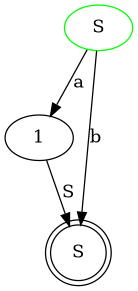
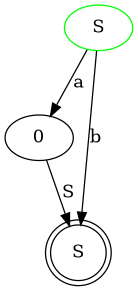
node "1": label "1" -> "0"
